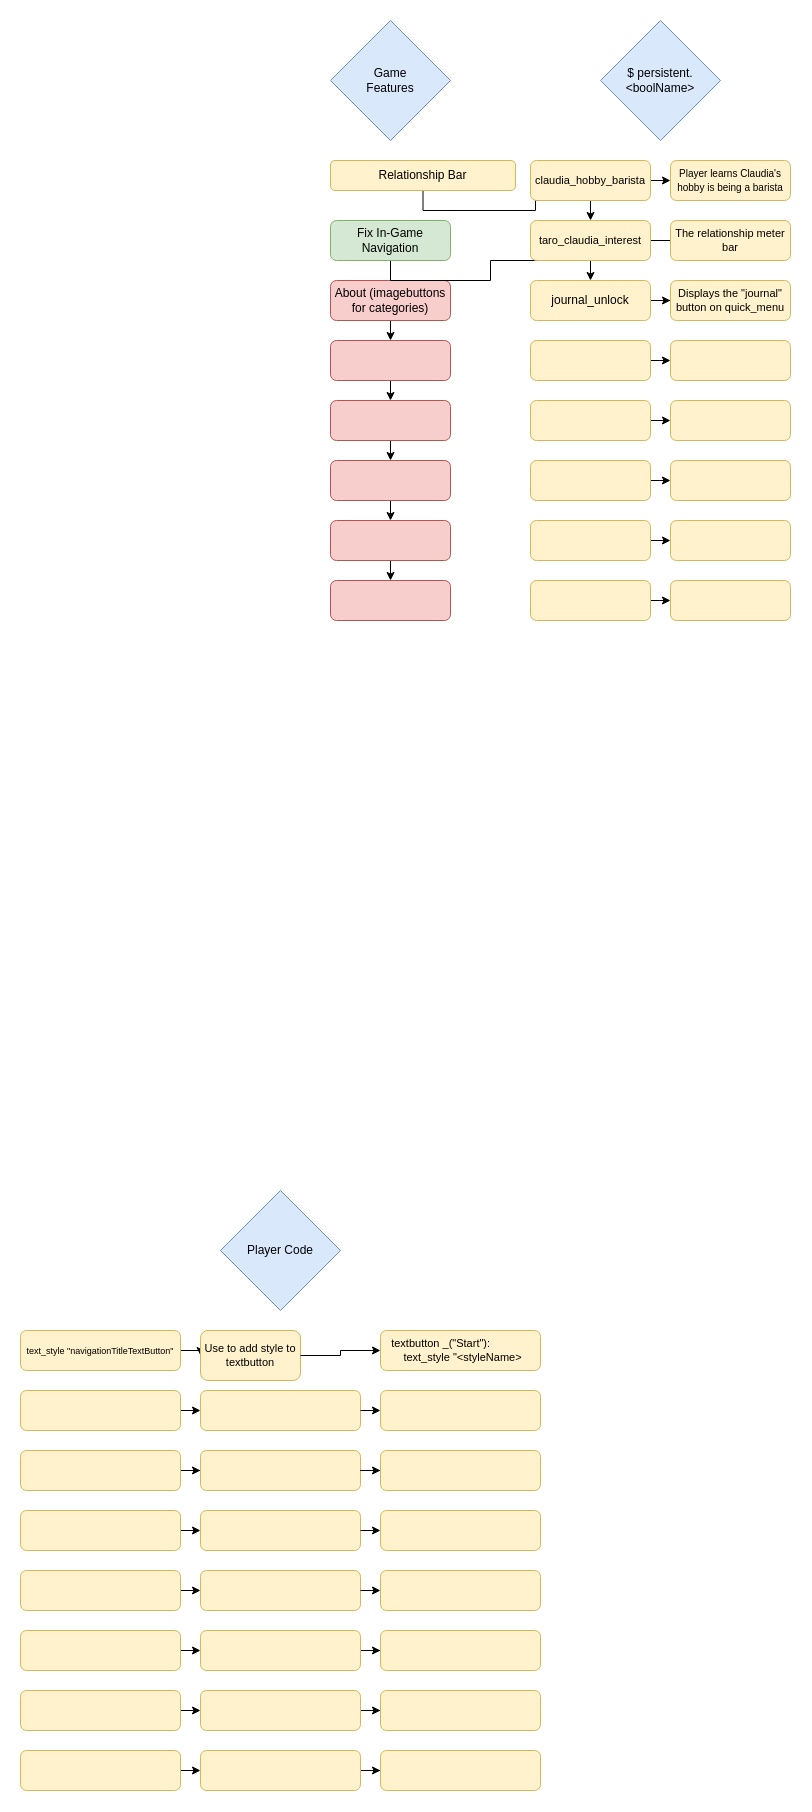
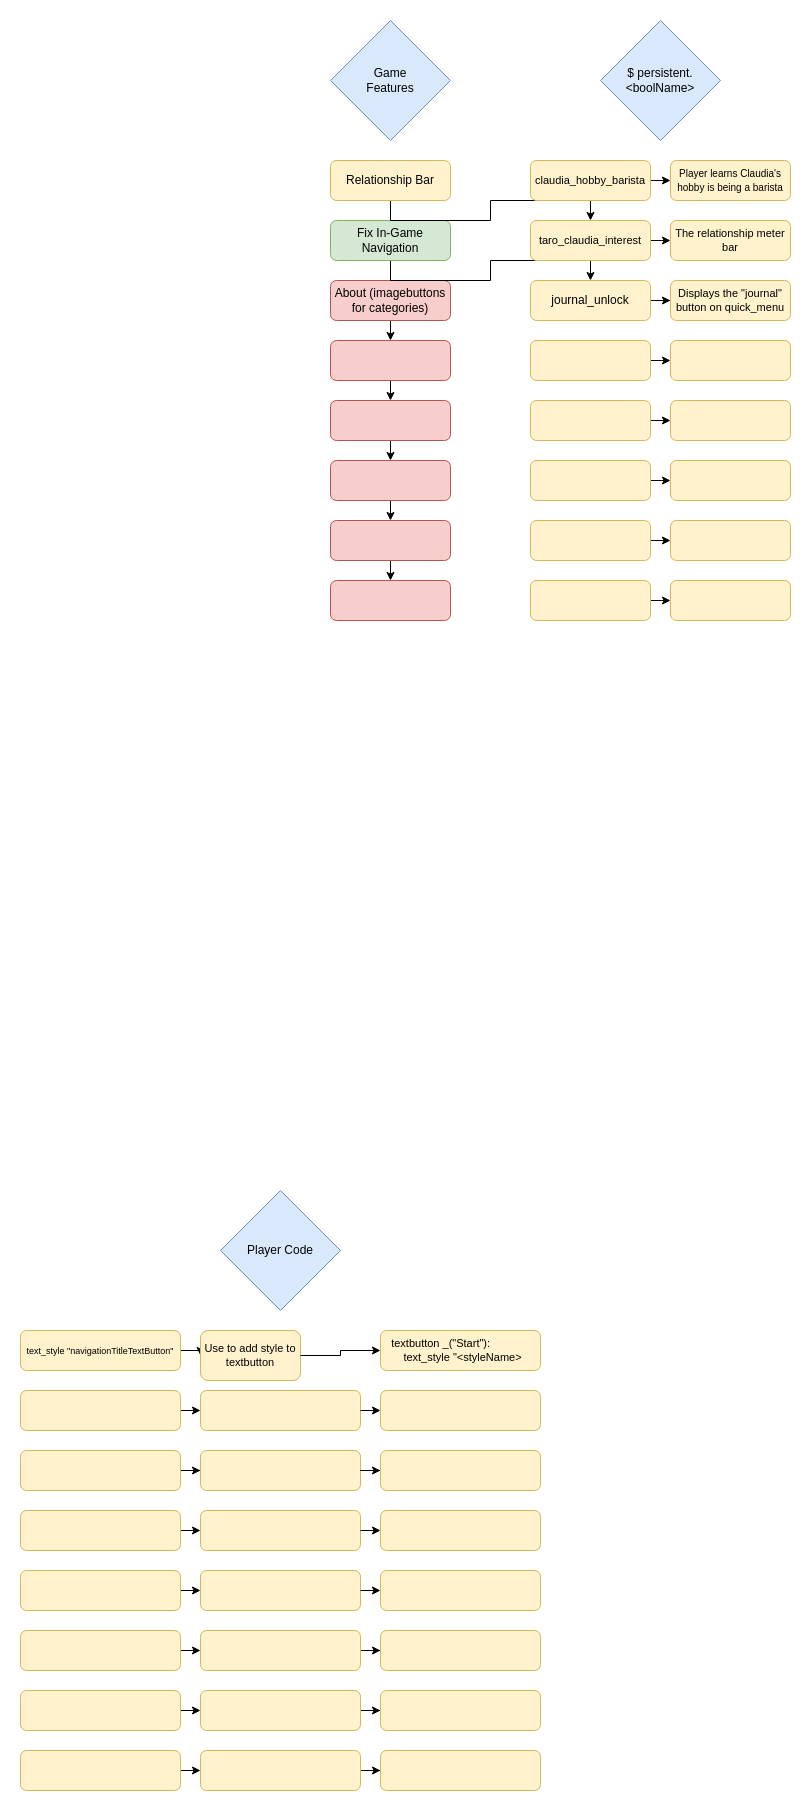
node "Relationship Bar": size 185x30 -> 120x40
edge "taro_claudia_interest" -- "The relationship meter bar": arrowhead none -> classic
